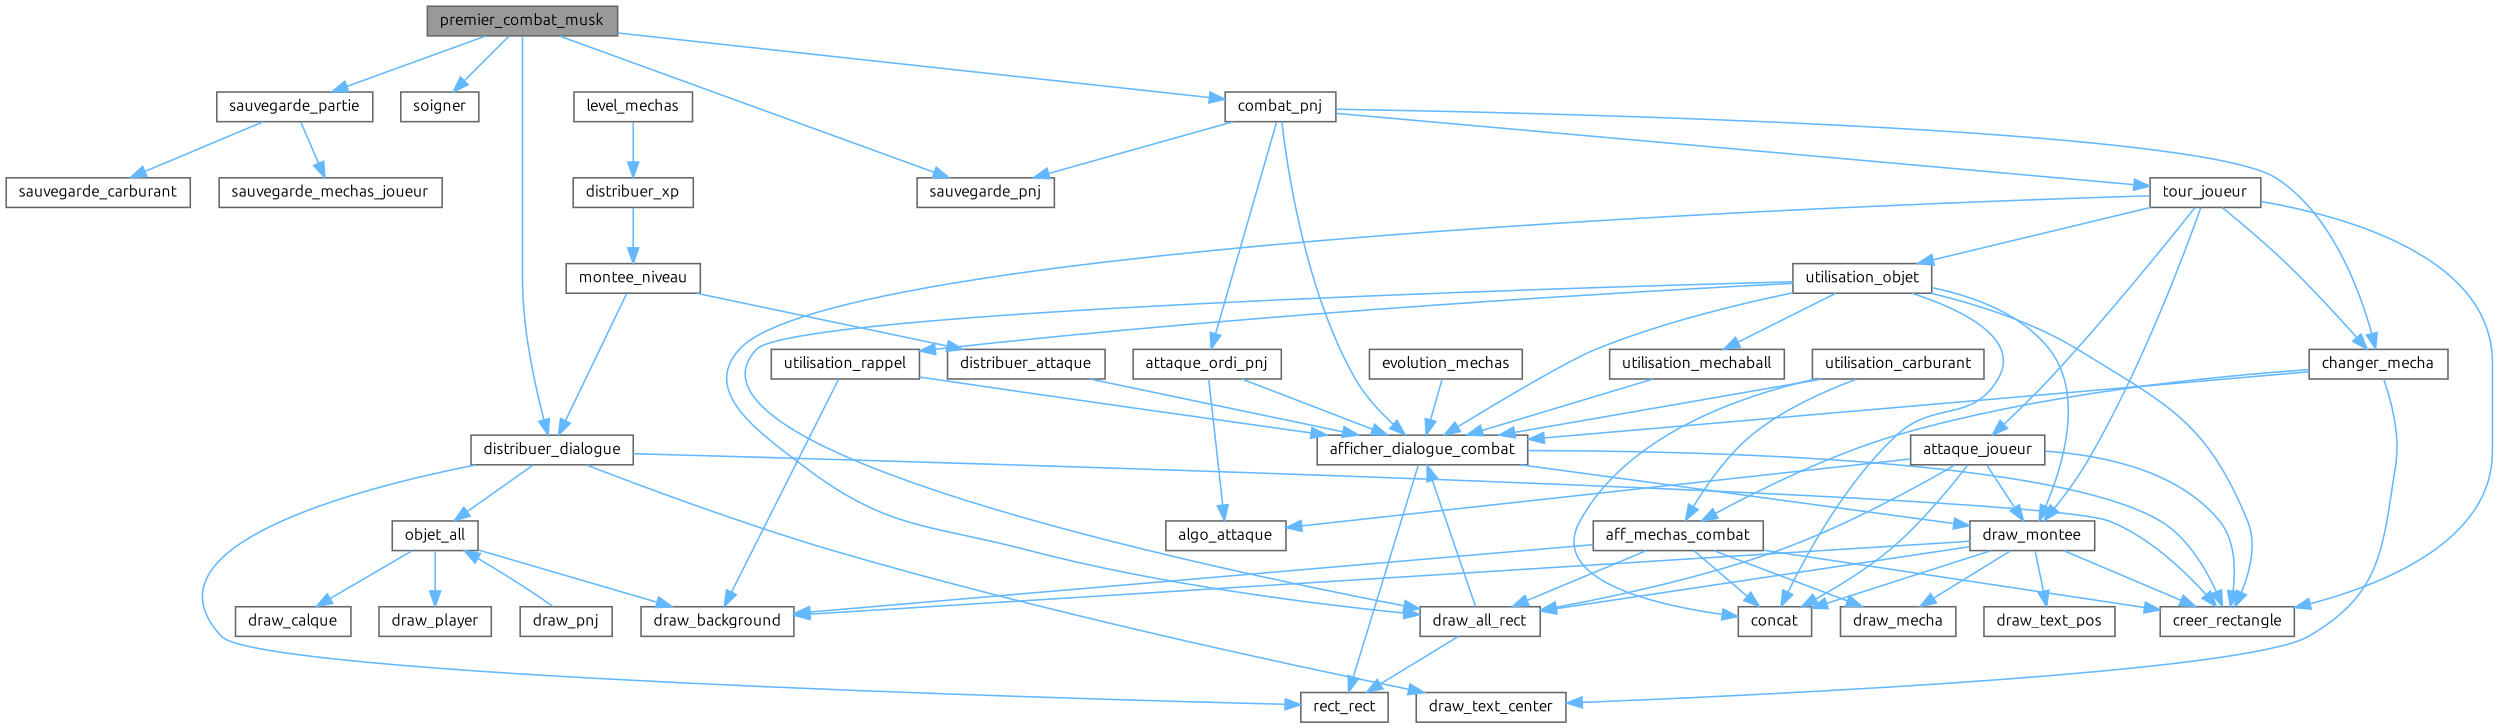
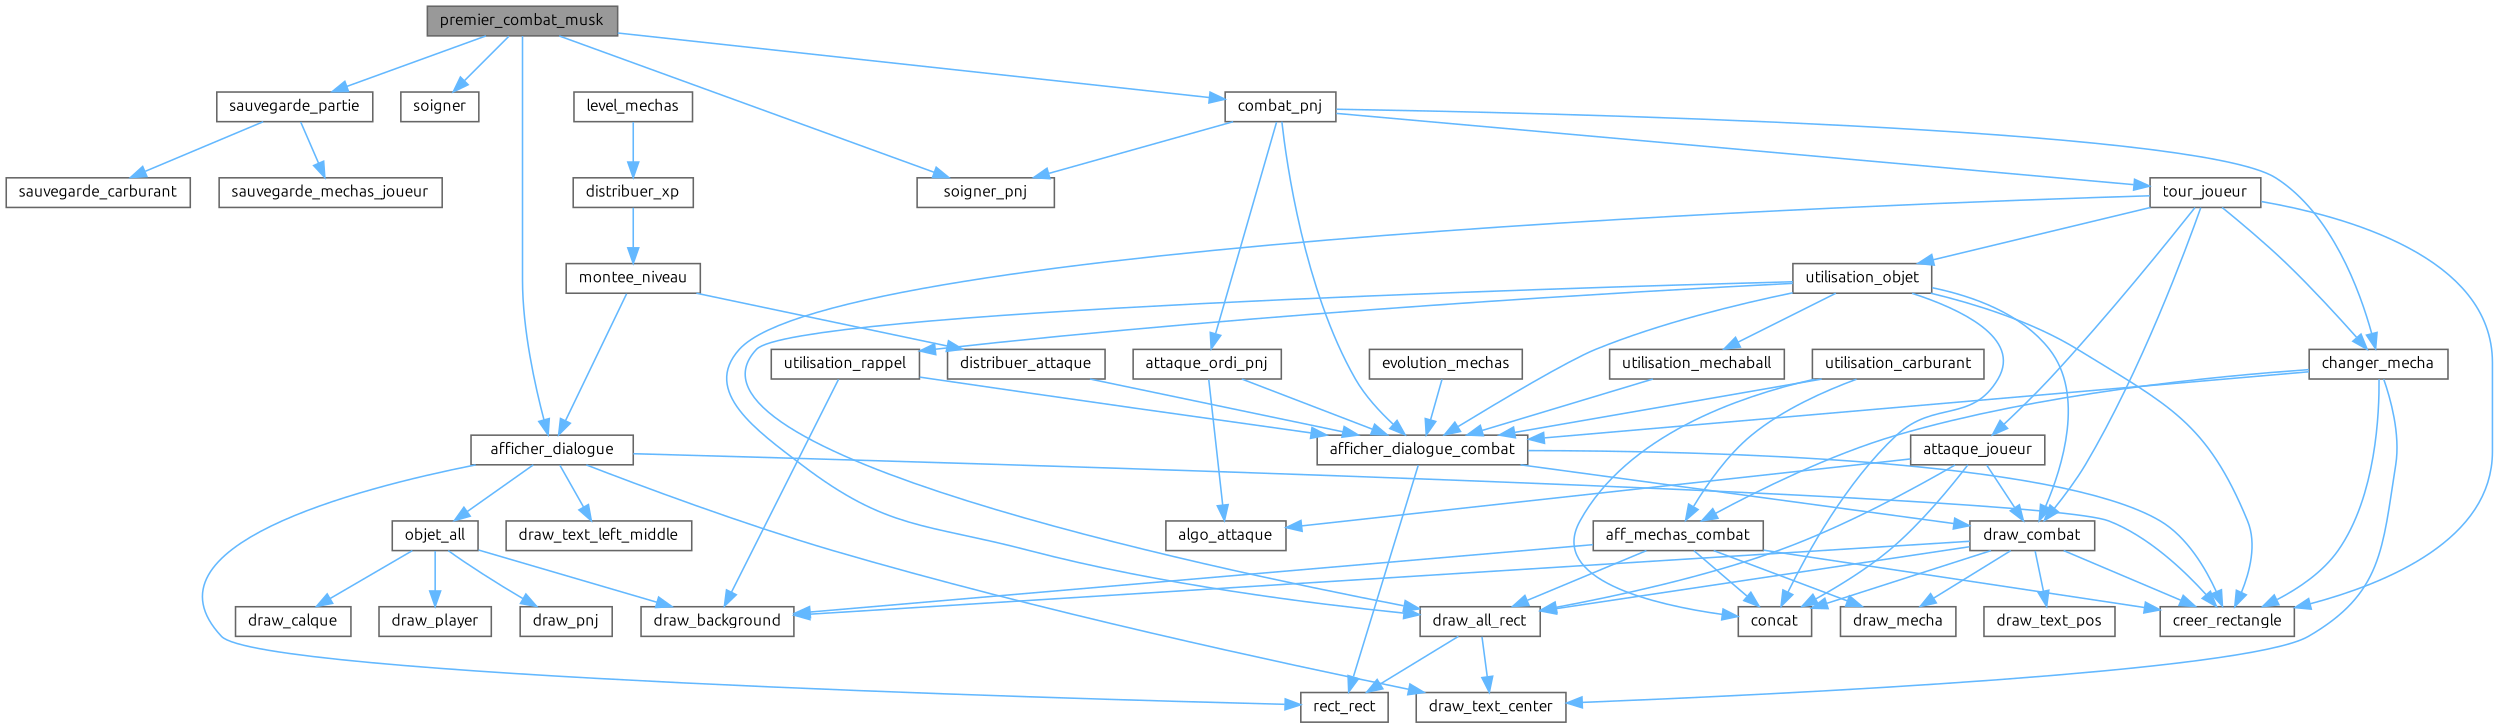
node "sauvegarde_pnj": label "sauvegarde_pnj" -> "soigner_pnj"
node "distribuer_dialogue": label "distribuer_dialogue" -> "afficher_dialogue"
edge "attaque_joueur" -> "creer_rectangle": now "changer_mecha" -> "creer_rectangle"
node "draw_text_left_middle": added
node "draw_montee": label "draw_montee" -> "draw_combat"
edge "draw_all_rect" -> "afficher_dialogue_combat": now "draw_all_rect" -> "draw_text_center"
edge "draw_pnj" -> "objet_all": reversed
